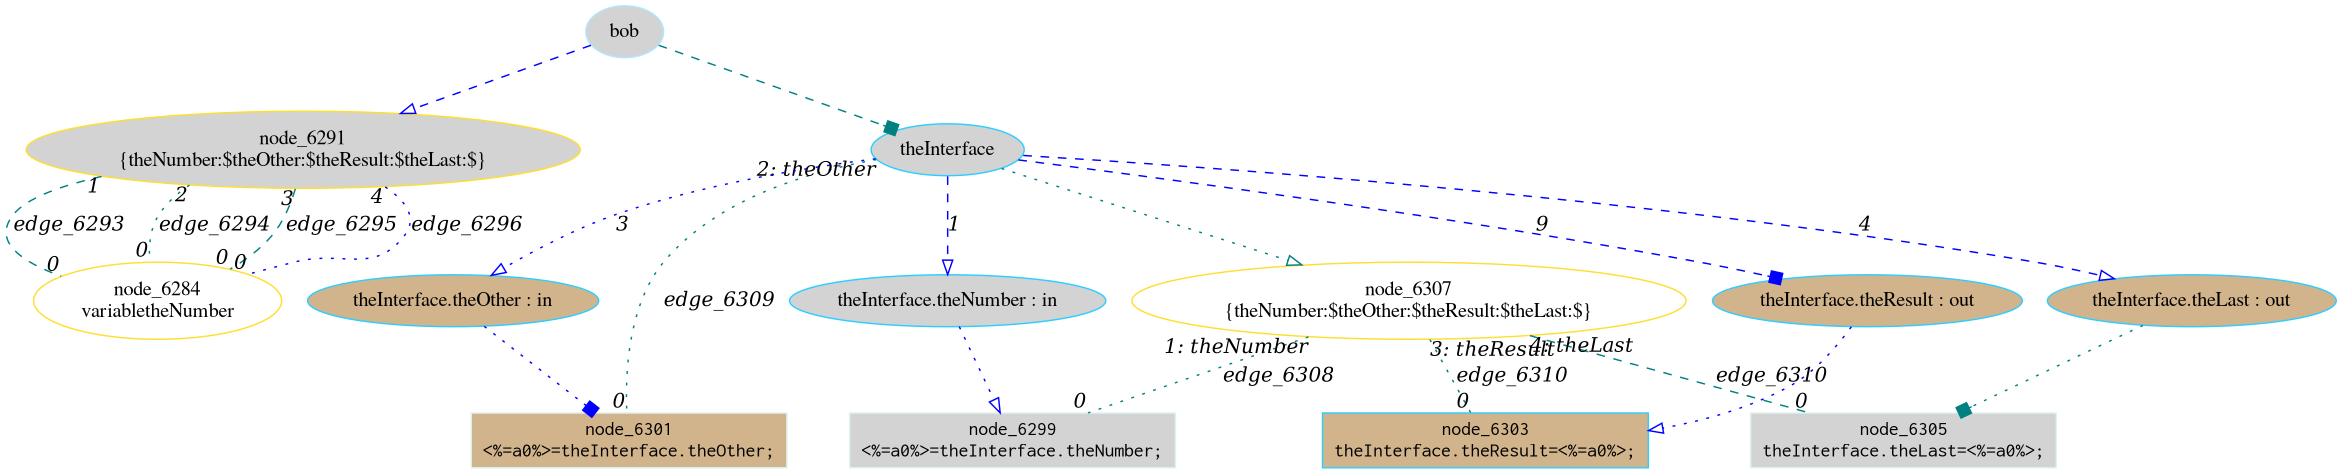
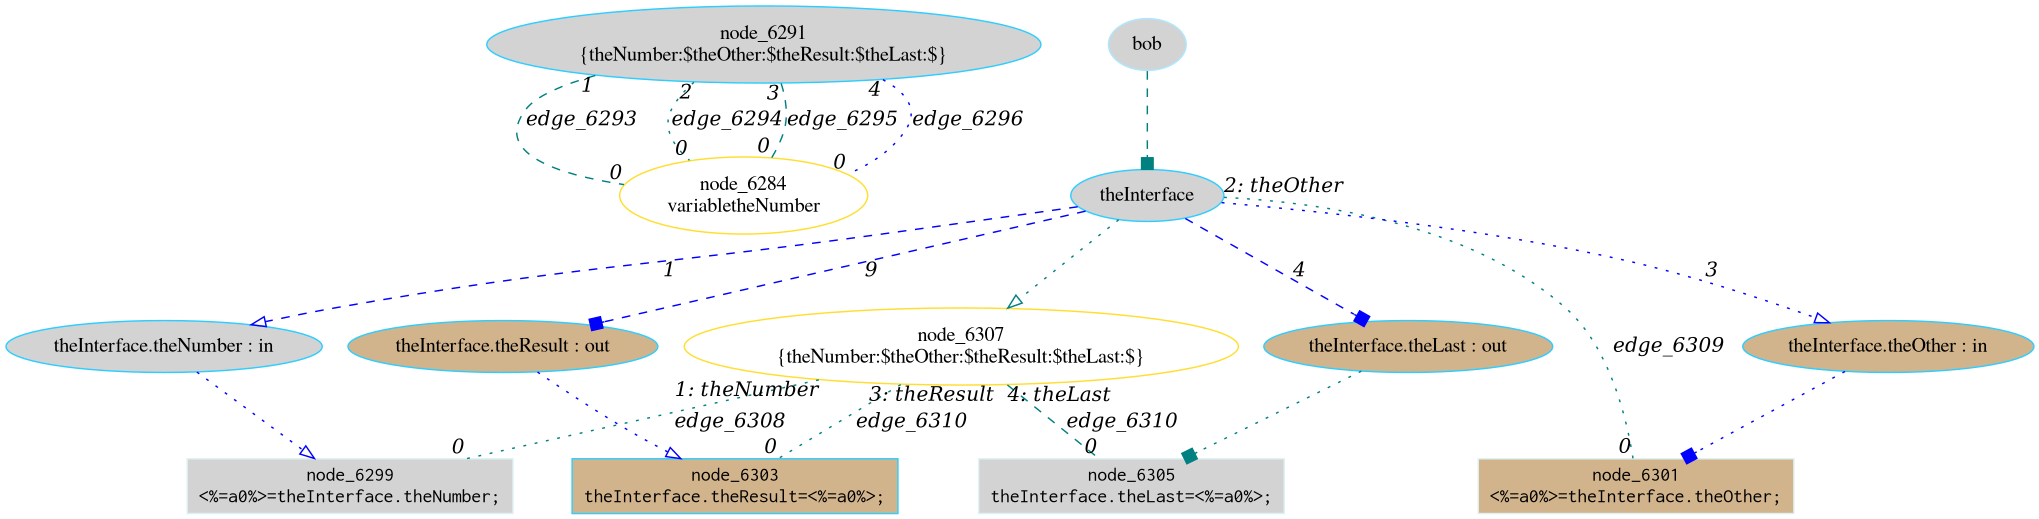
edge "bob" -> "node_6291 {theNumber:$theOther:$theResult:$theLast:$}": removed
node "node_6291 {theNumber:$theOther:$theResult:$theLast:$}": color #ffde2f -> #2fcdff
edge "theInterface" -> "theInterface.theLast : out": arrowhead onormal -> box
